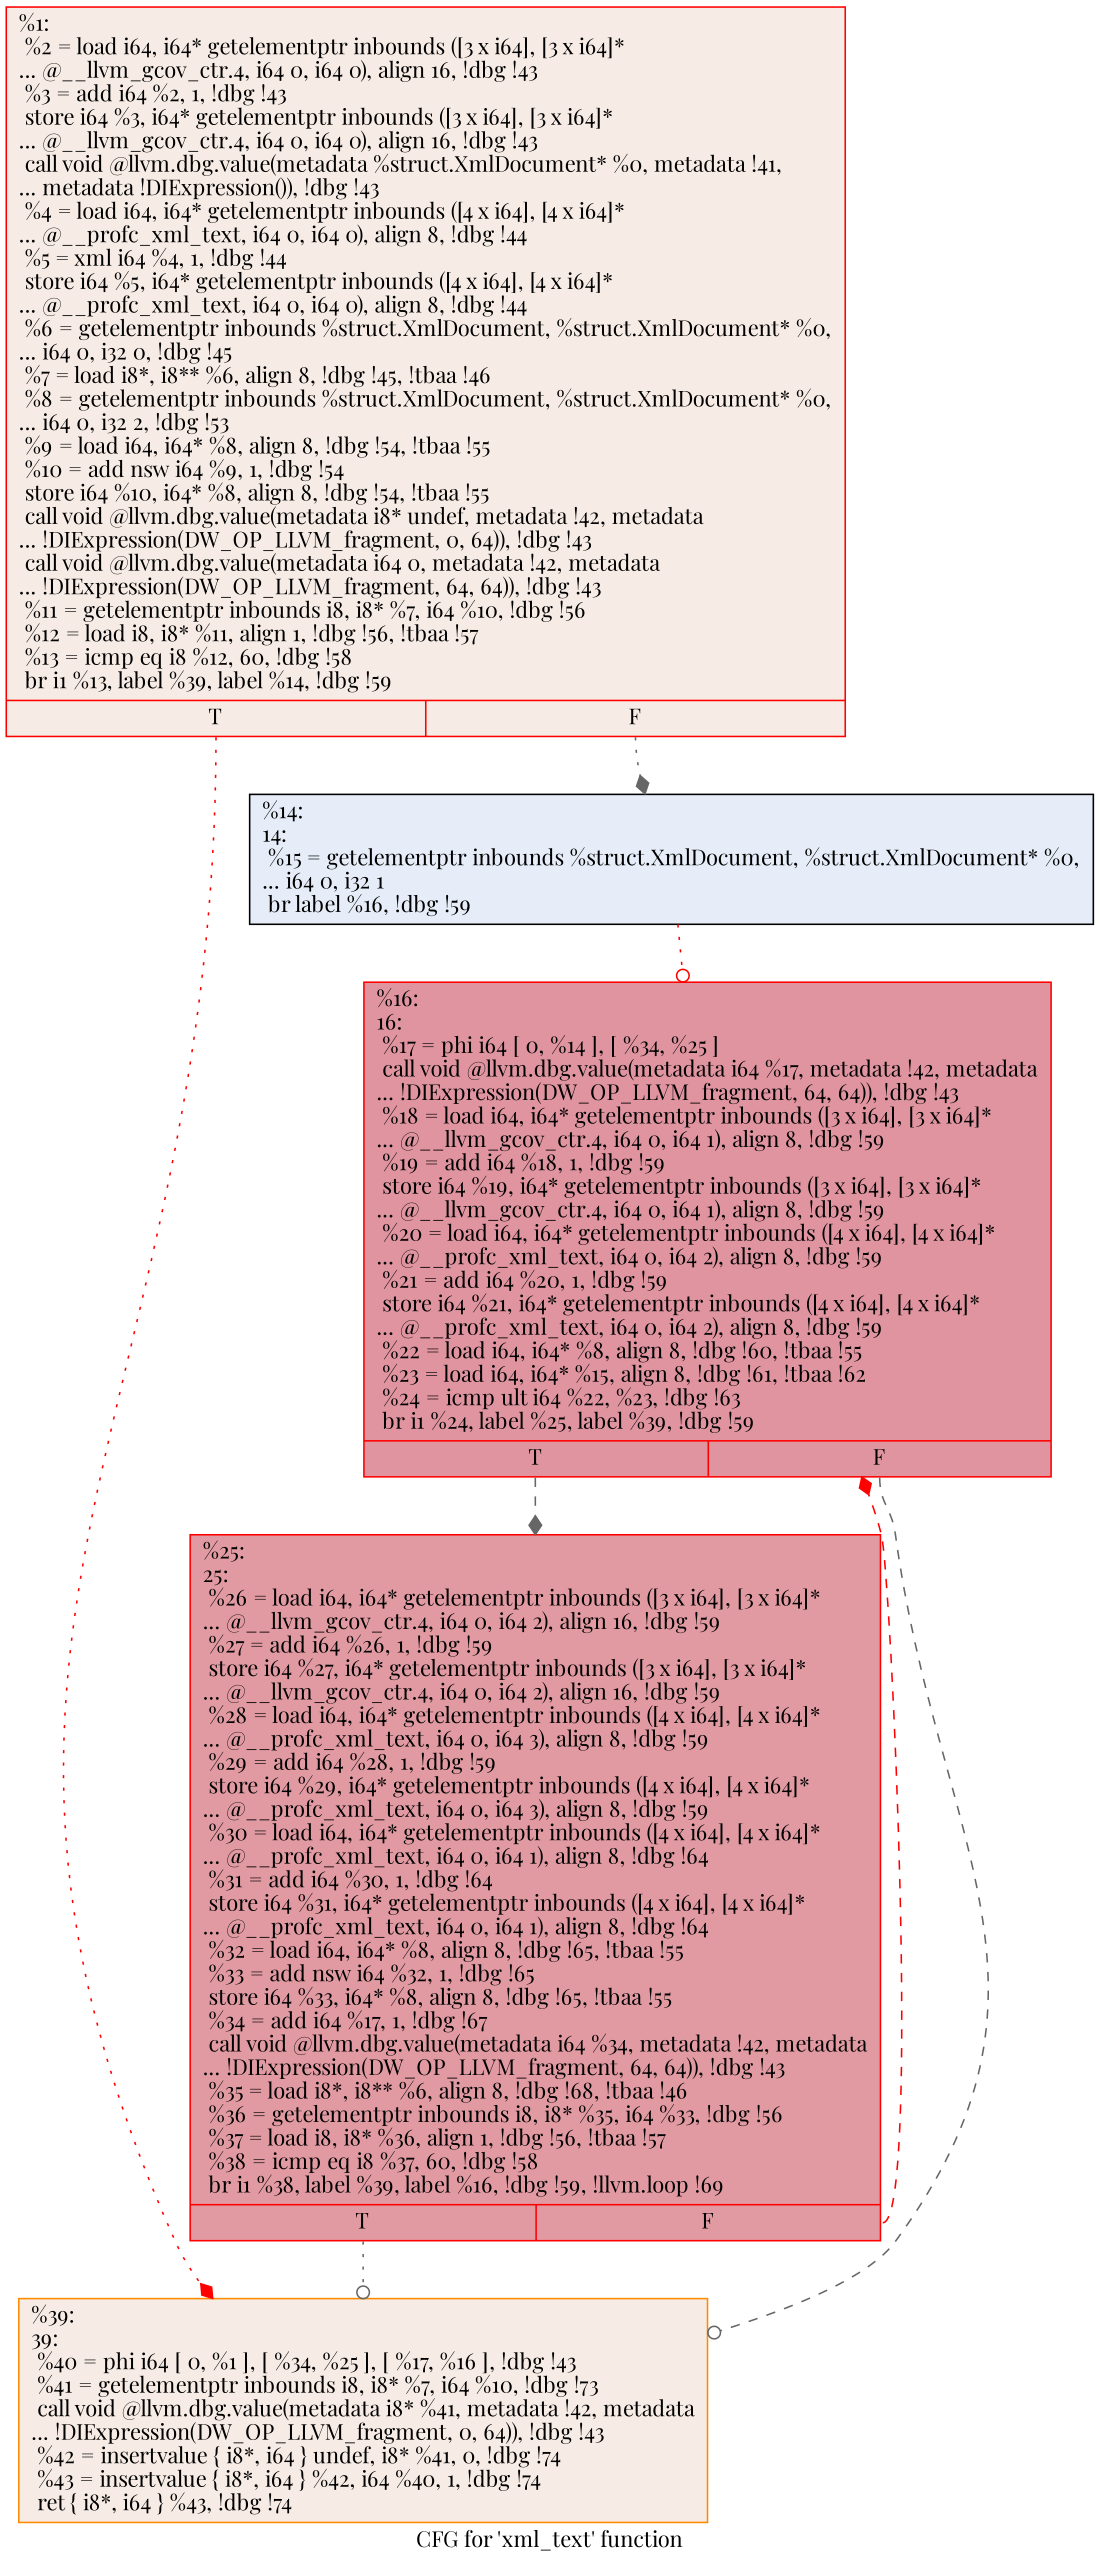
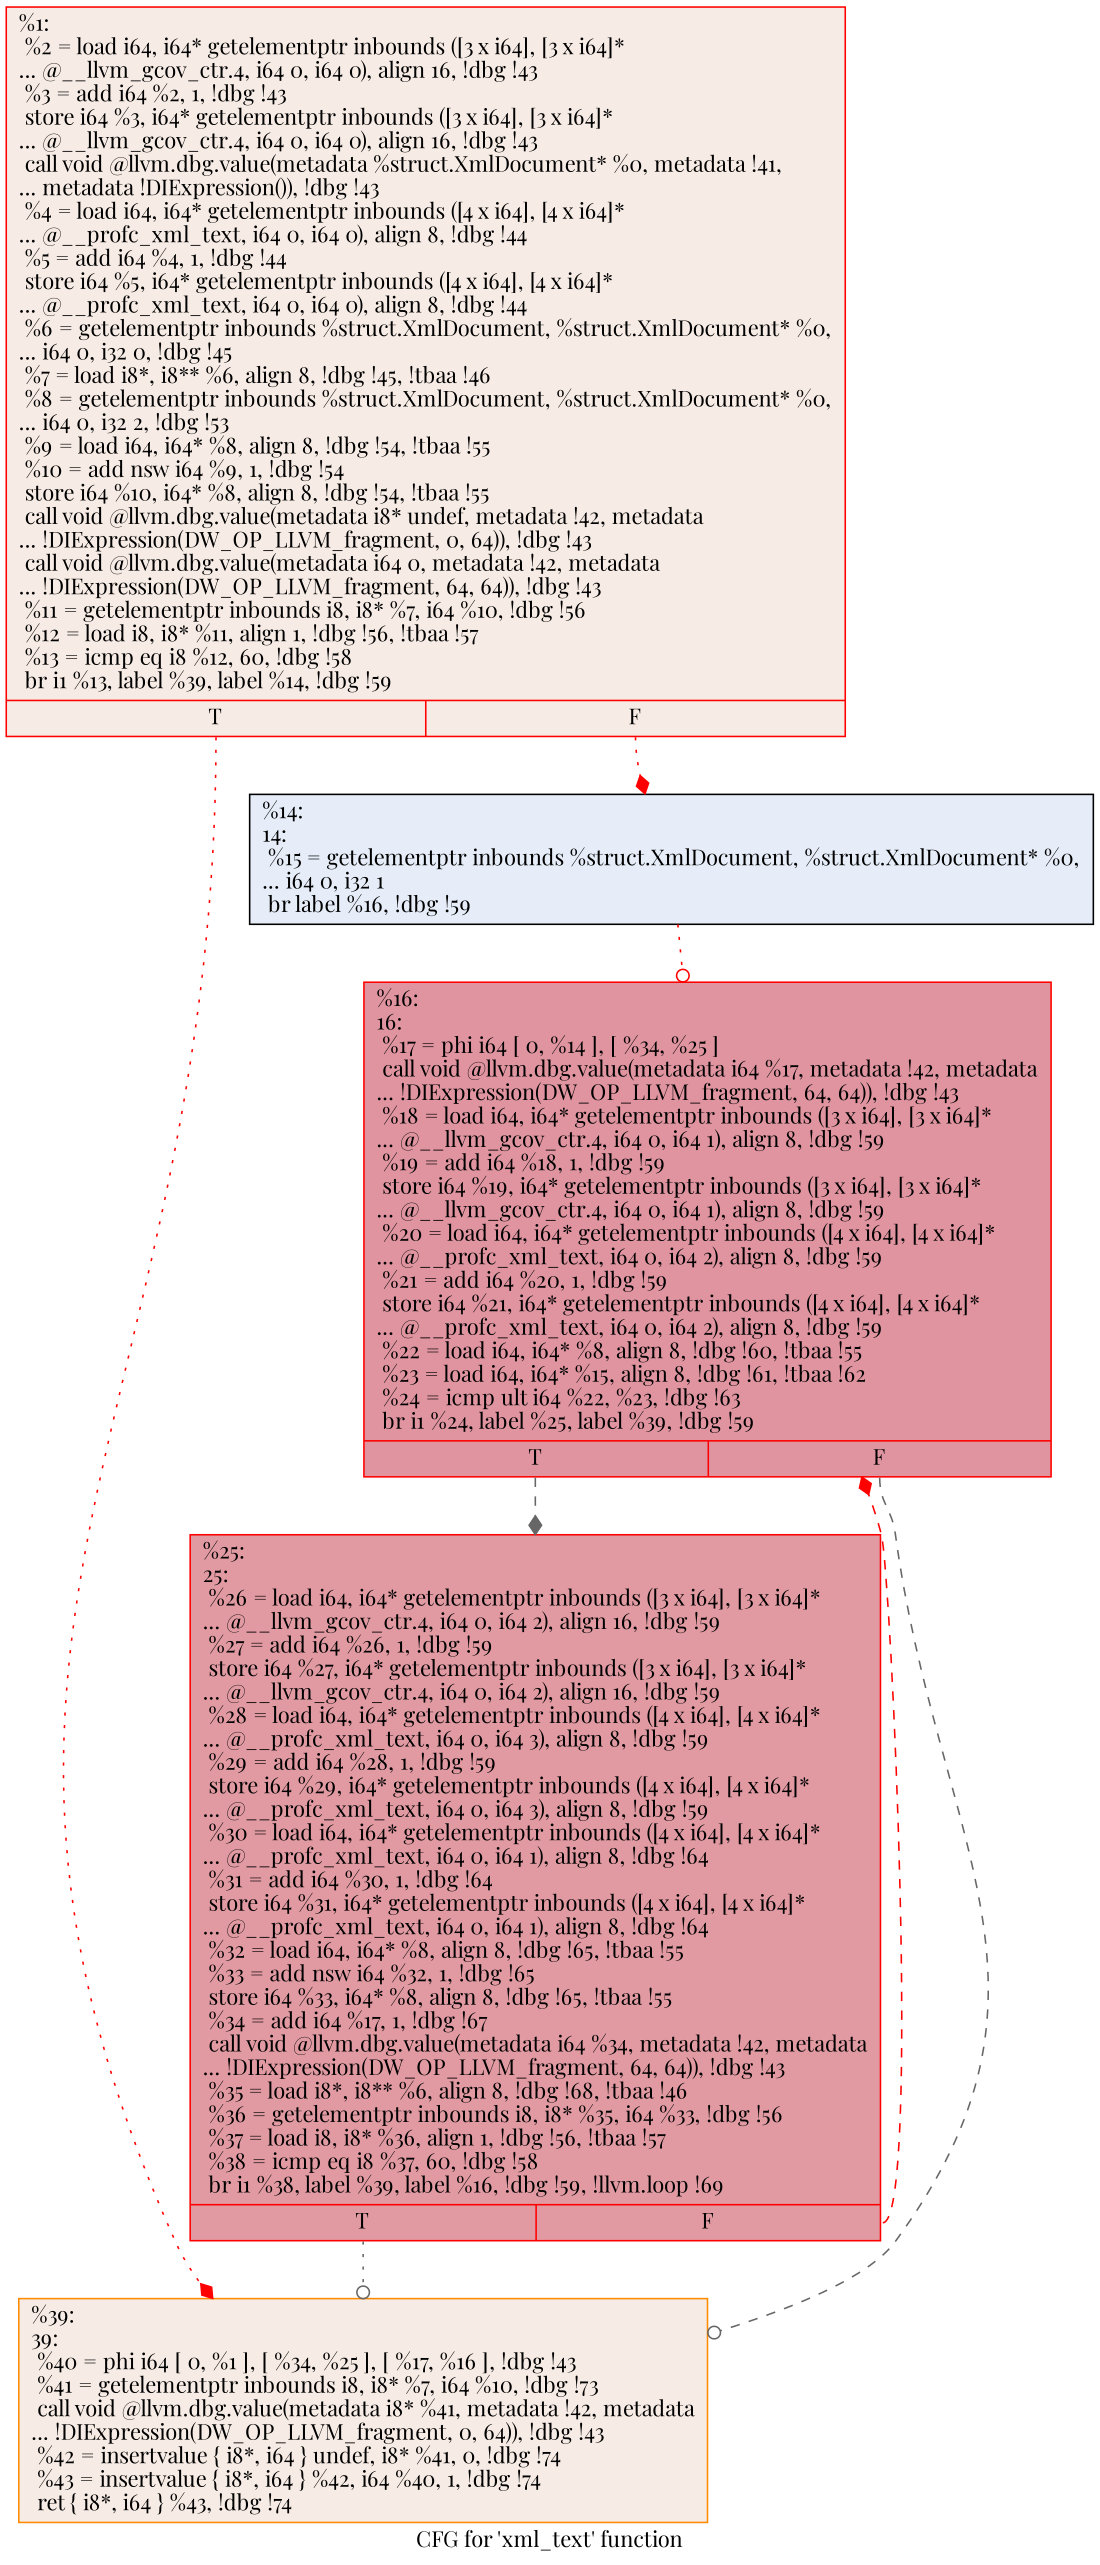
node "%1:": text "%5 = xml i64 %4, 1, !dbg !44" -> "%5 = add i64 %4, 1, !dbg !44"
edge "%1:" -> "%14:": color gray40 -> red
